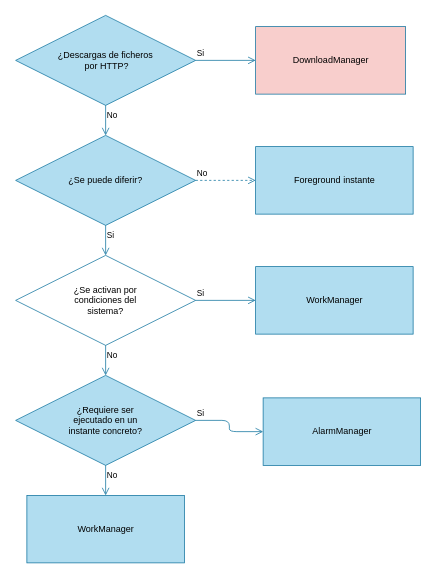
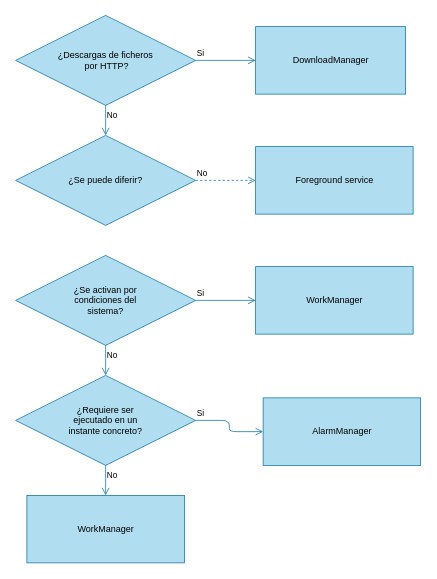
node "DownloadManager": fillcolor #f8cecc -> #b1ddf0
node "Foreground instante": label "Foreground instante" -> "Foreground service"
edge "¿Se puede diferir?" -> "¿Se activan por condiciones del sistema?": removed, label "Si"
node "¿Se activan por condiciones del sistema?": fillcolor #ffffff -> #b1ddf0
